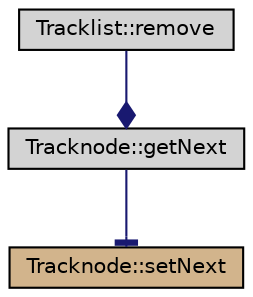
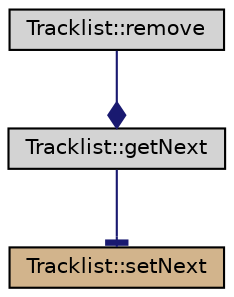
node "Tracknode::getNext": label "Tracknode::getNext" -> "Tracklist::getNext"
node "Tracknode::setNext": label "Tracknode::setNext" -> "Tracklist::setNext"
